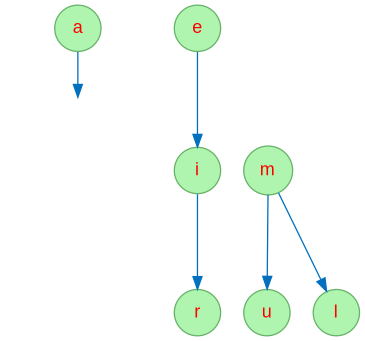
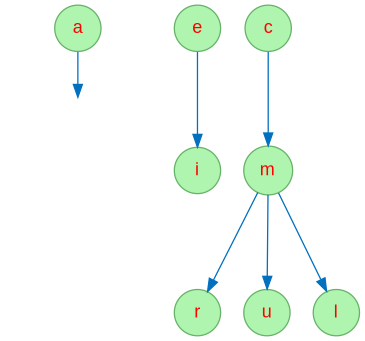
node "c": added
edge "i" -> "r": now "m" -> "r"
